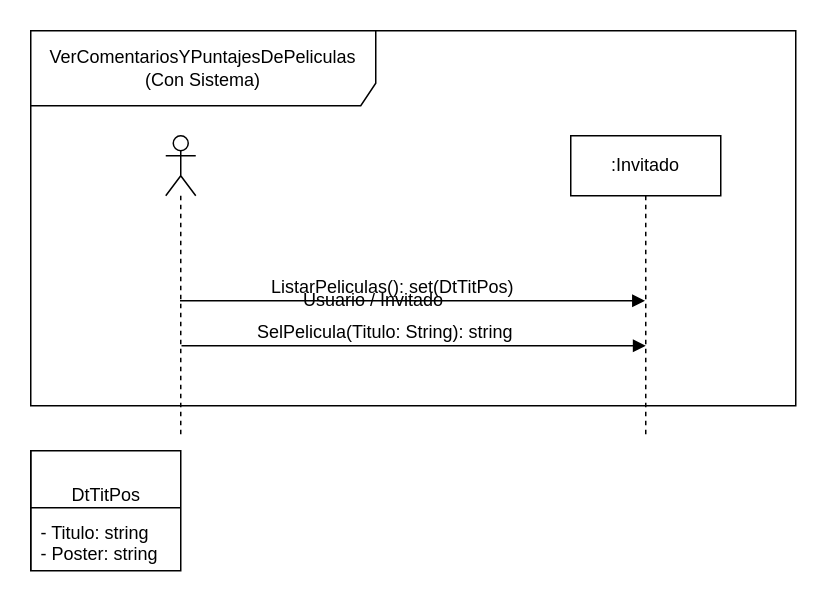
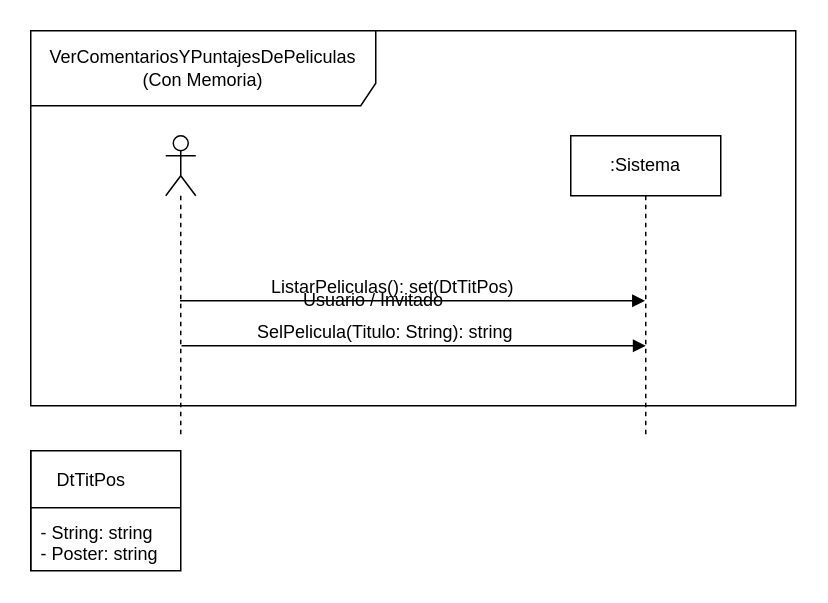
node "VerComentariosYPuntajesDePeliculas (Con Sistema)": label "VerComentariosYPuntajesDePeliculas (Con Sistema)" -> "VerComentariosYPuntajesDePeliculas (Con Memoria)"
node ":Invitado": label ":Invitado" -> ":Sistema"
node "DtTitPos": moved (106, 496) -> (91, 481)
node "- Titulo: string - Poster: string": label "- Titulo: string - Poster: string" -> "- String: string - Poster: string"
